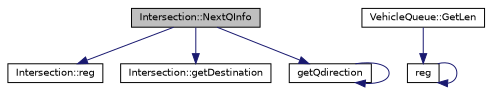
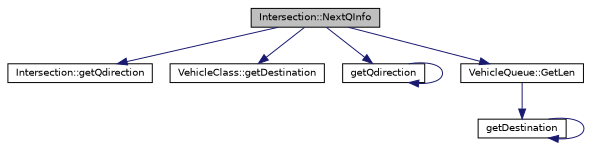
edge "Intersection::NextQInfo" -> "VehicleQueue::GetLen": added
node "Intersection::reg": label "Intersection::reg" -> "Intersection::getQdirection"
node "Intersection::getDestination": label "Intersection::getDestination" -> "VehicleClass::getDestination"
node "reg": label "reg" -> "getDestination"
